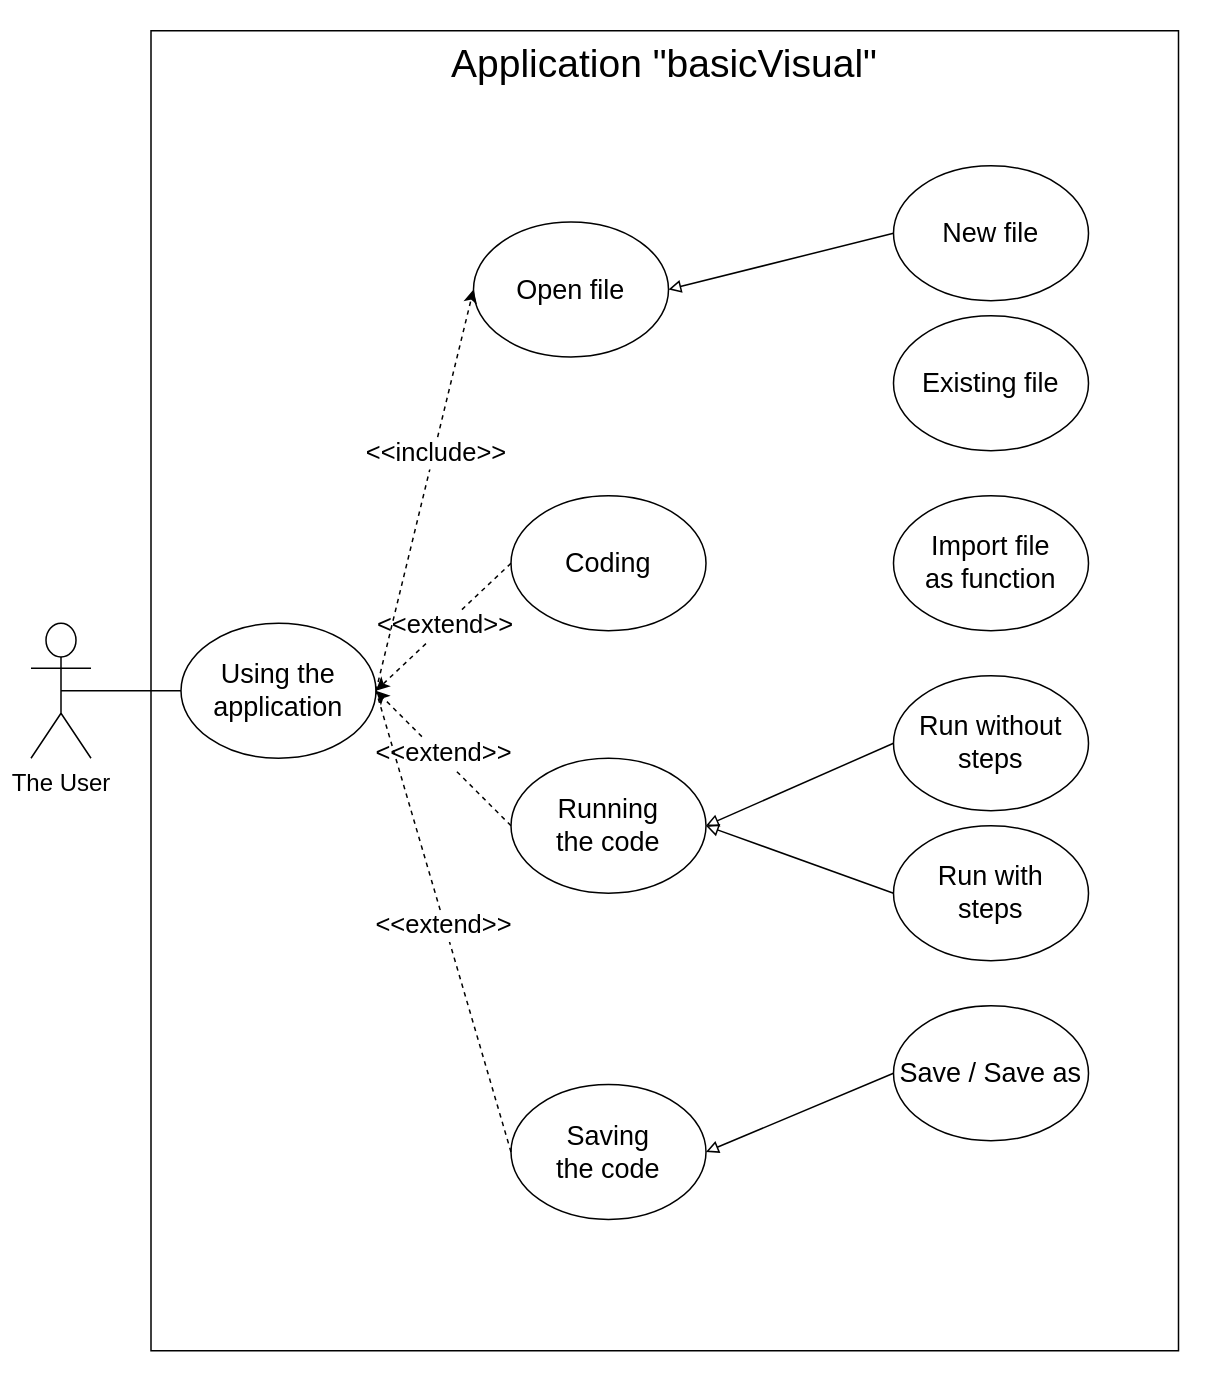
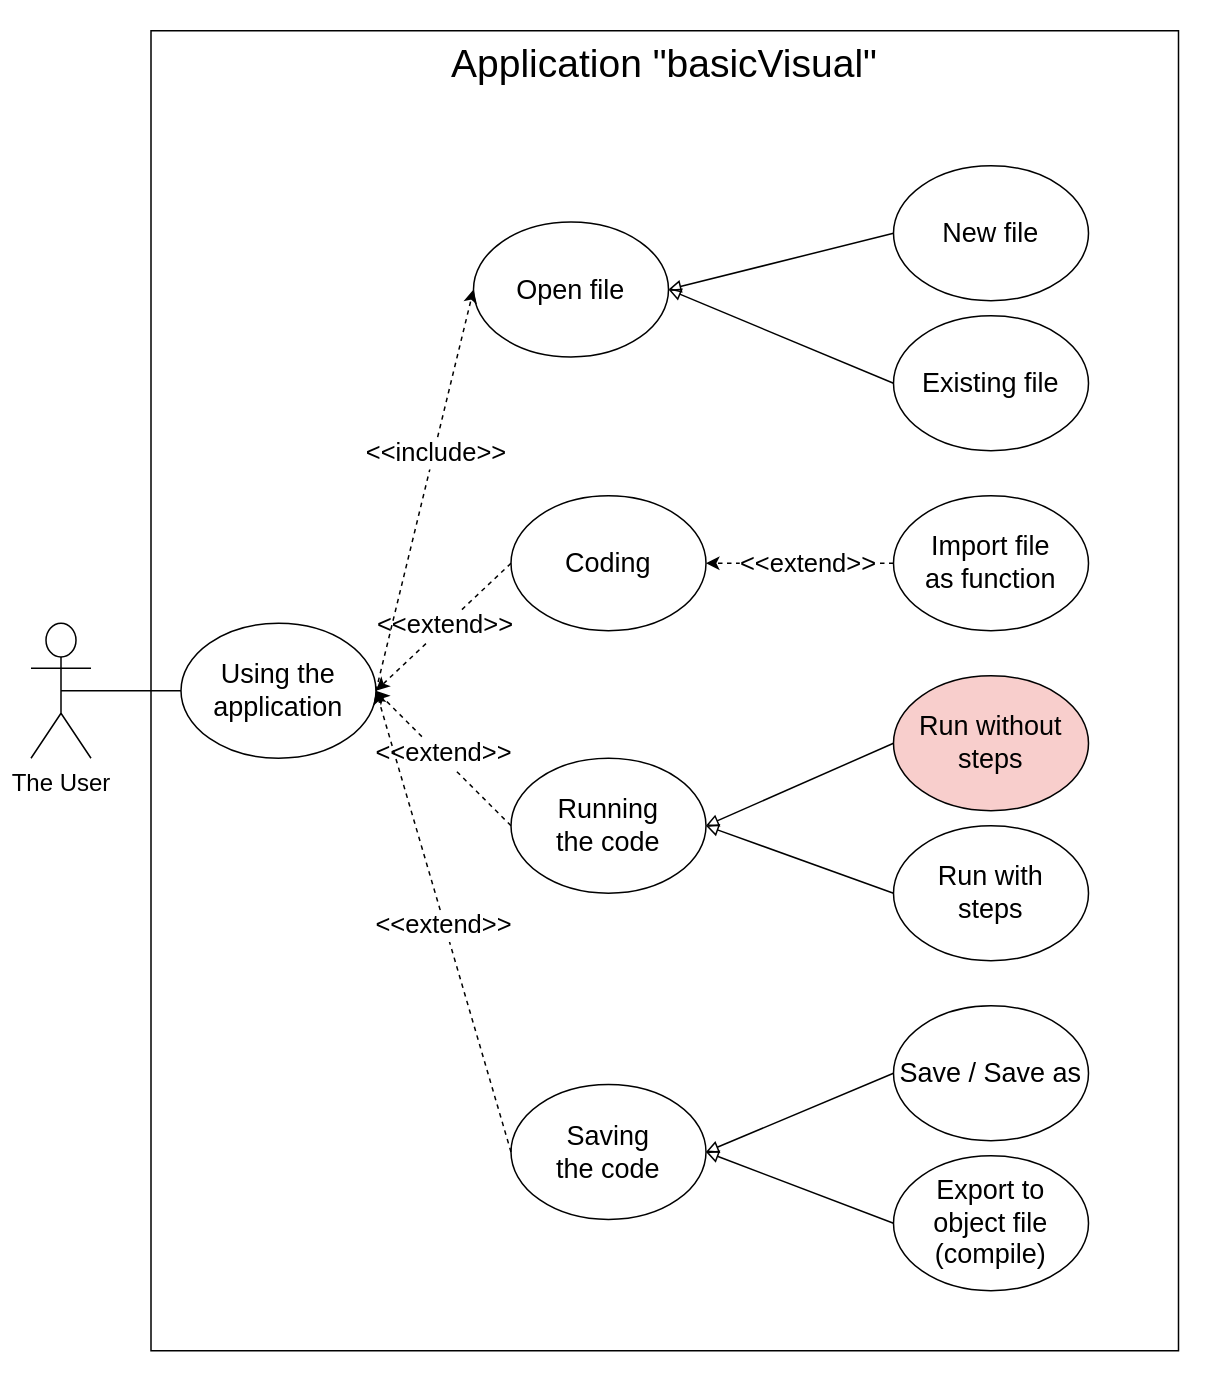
edge "Existing file" -> "Open file": added
edge "Import file as function" -> "Coding": added, label "<<extend>>"
edge "Using the application" -- "Saving the code": arrowhead none -> classic
node "Run without steps": fillcolor #ffffff -> #f8cecc
edge "Export to object file (compile)" -> "Saving the code": added
node "Export to object file (compile)": added
